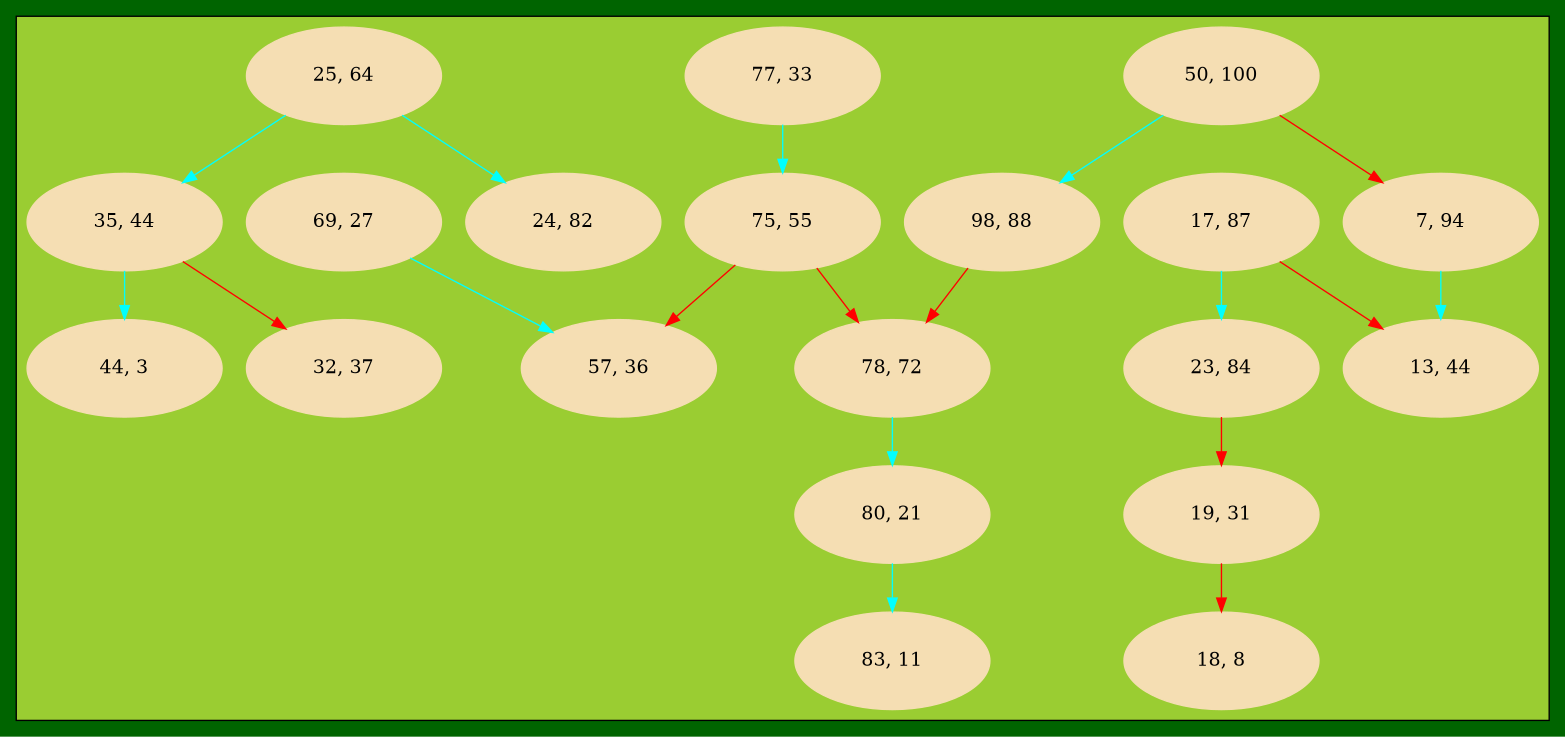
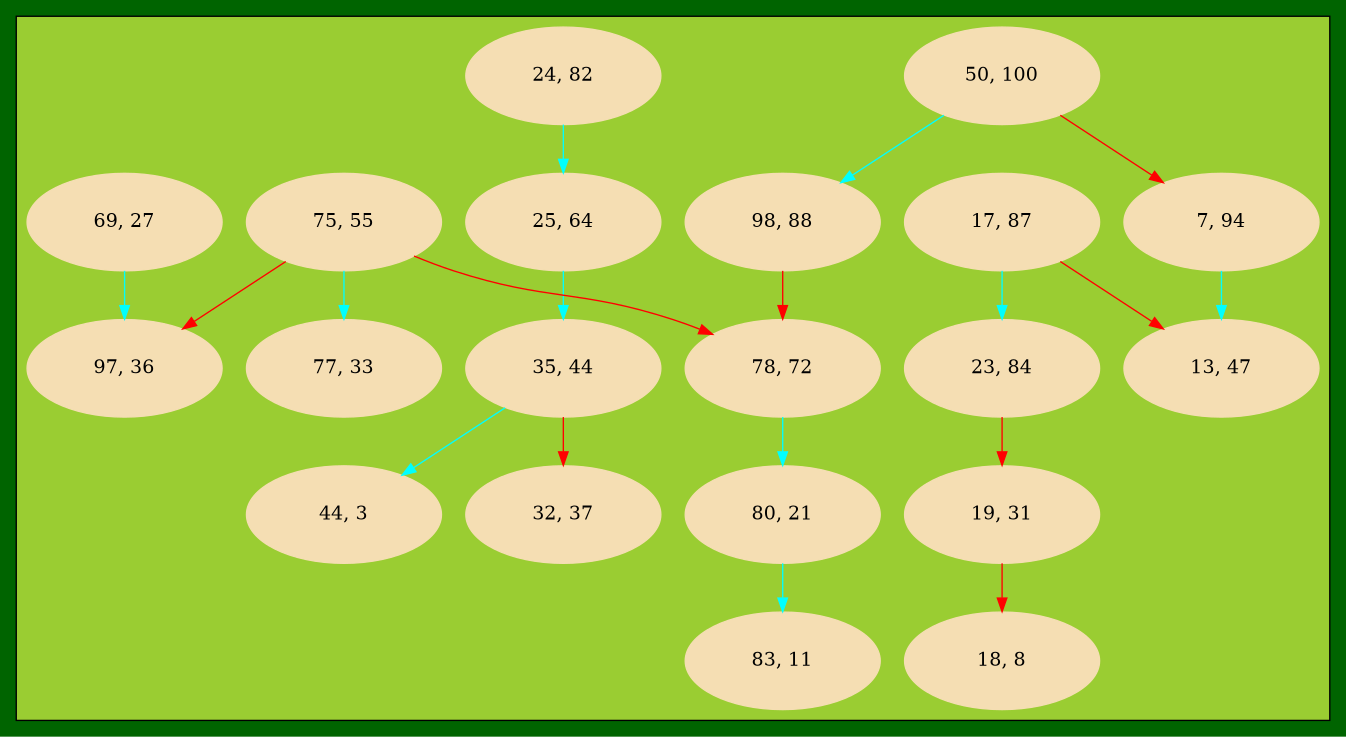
edge "77, 33" -> "75, 55": reversed
edge "25, 64" -> "24, 82": reversed
node "57, 36": label "57, 36" -> "97, 36"
node "13, 44": label "13, 44" -> "13, 47"
